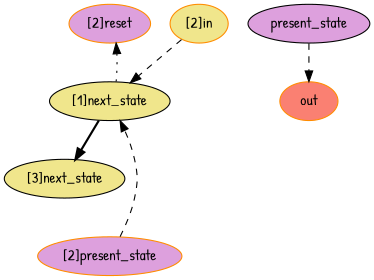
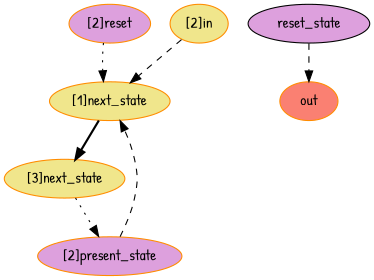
node "present_state": label "present_state" -> "reset_state"
edge "[1]next_state" -> "[2]reset": reversed
node "[1]next_state": color black -> darkorange
node "[3]next_state": color black -> darkorange
edge "[3]next_state" -> "[2]present_state": added
